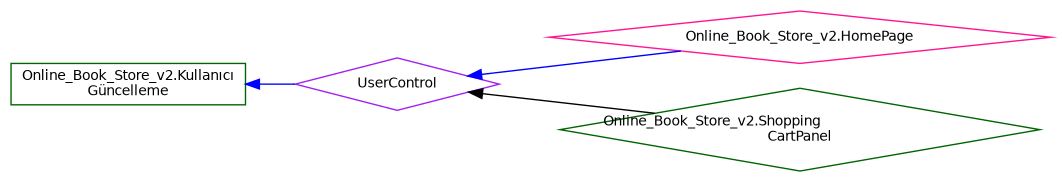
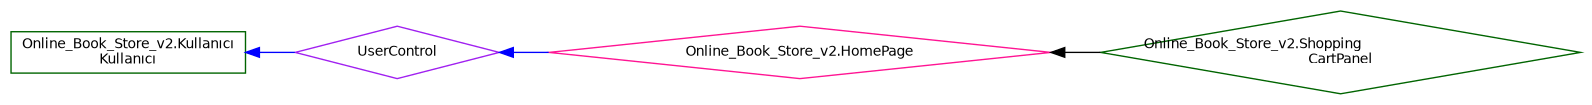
node "Online_Book_Store_v2.Kullanıcı Güncelleme": label "Online_Book_Store_v2.Kullanıcı Güncelleme" -> "Online_Book_Store_v2.Kullanıcı Kullanıcı"
edge "Online_Book_Store_v2.Shopping CartPanel" -> "UserControl": now "Online_Book_Store_v2.Shopping CartPanel" -> "Online_Book_Store_v2.HomePage"
